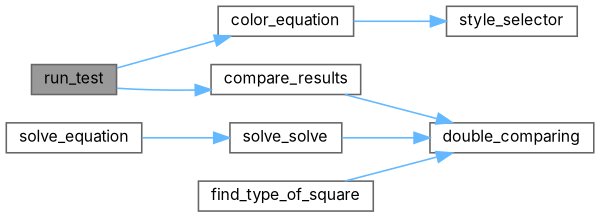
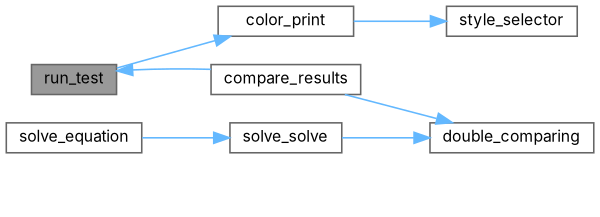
node "color_equation": label "color_equation" -> "color_print"
edge "run_test" -> "compare_results": reversed
node "find_type_of_square": removed
